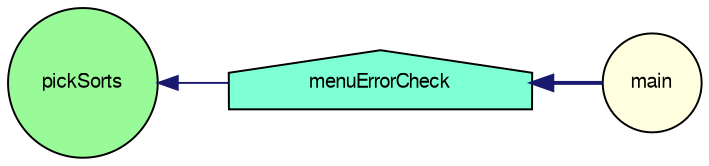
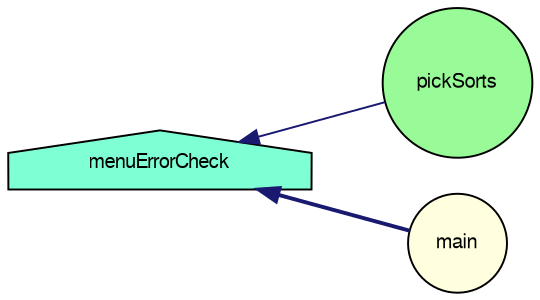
edge "menuErrorCheck" -> "pickSorts": reversed
